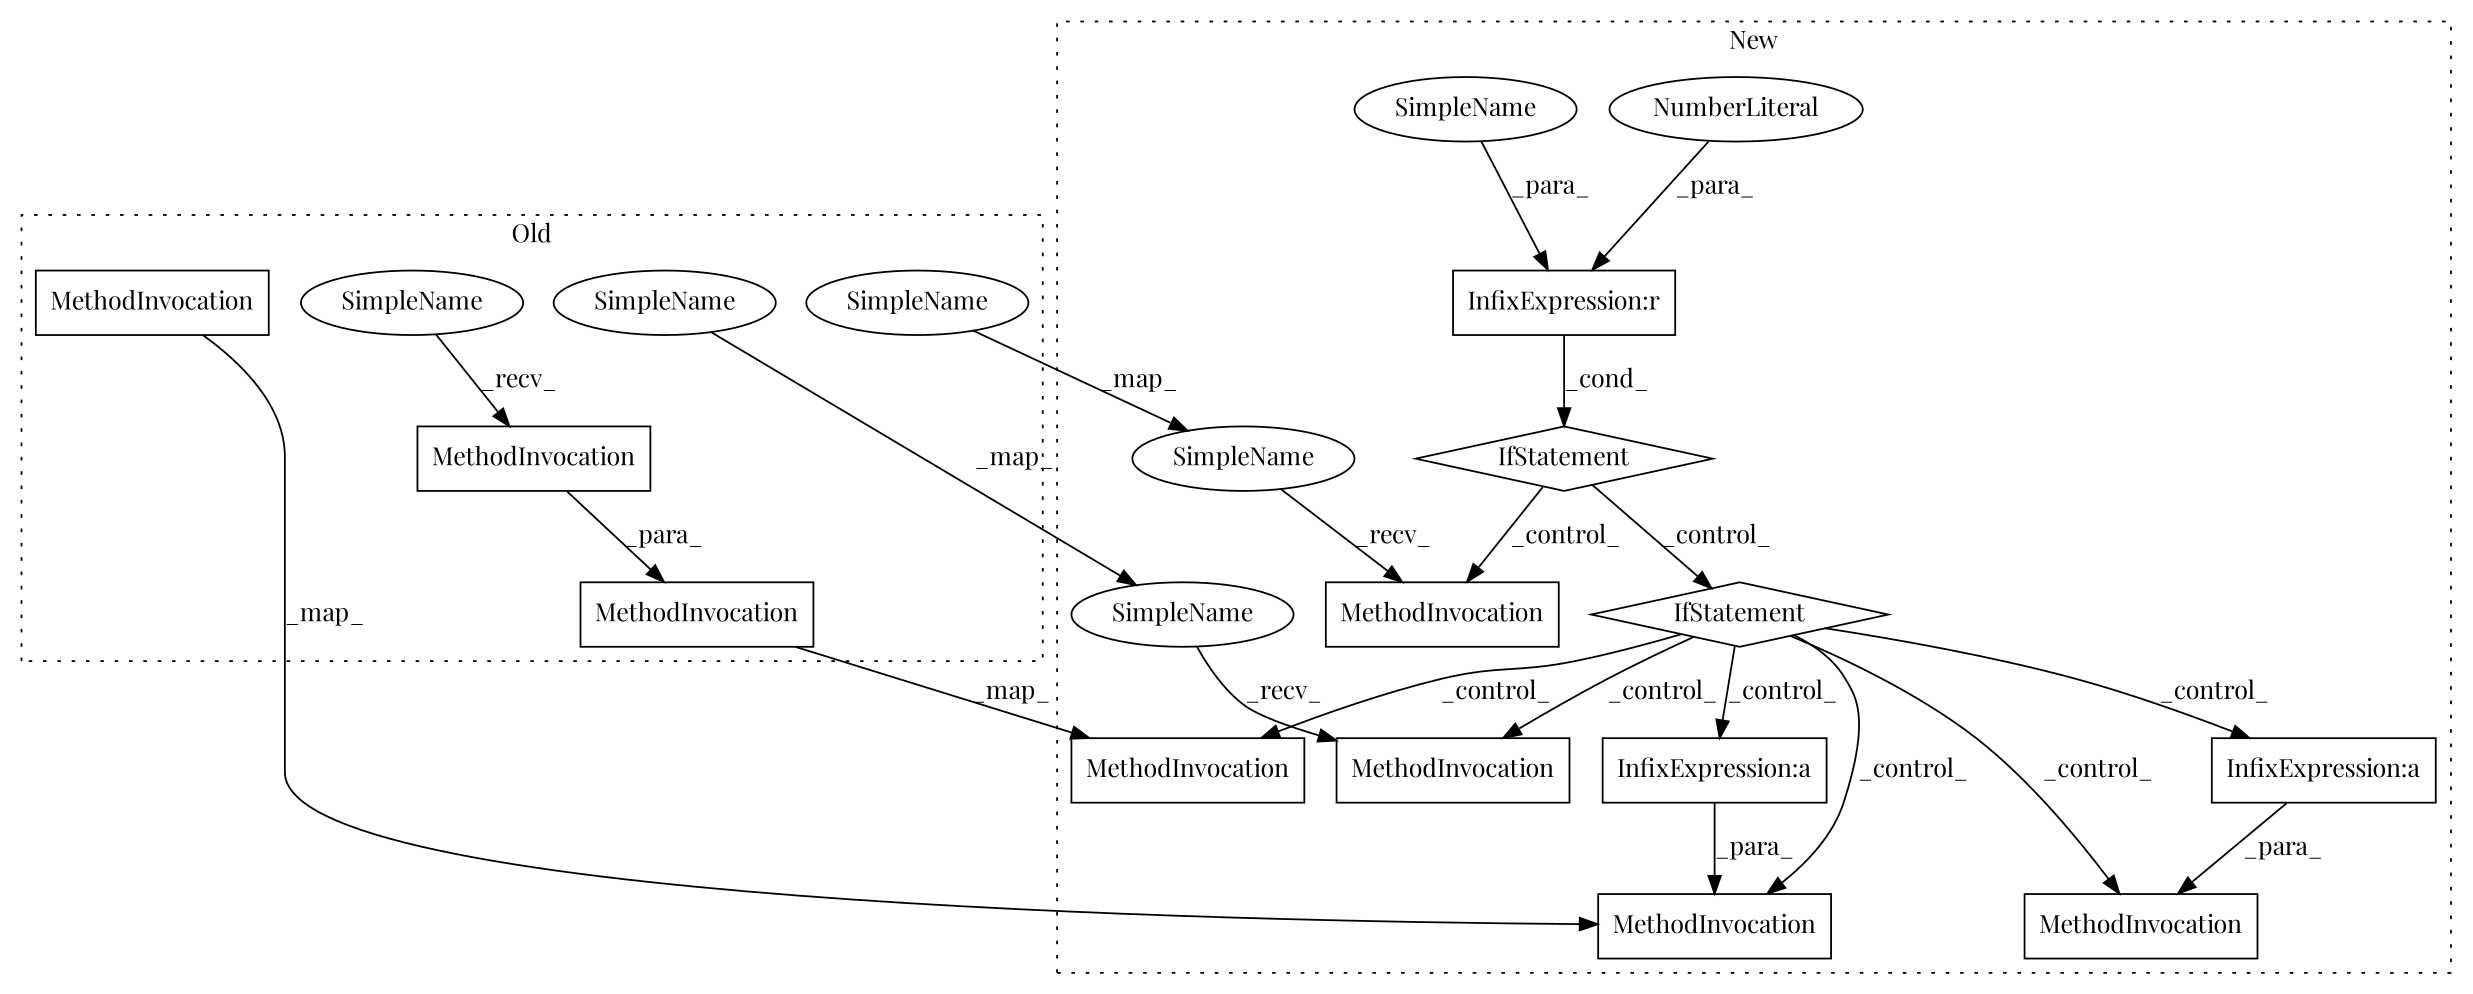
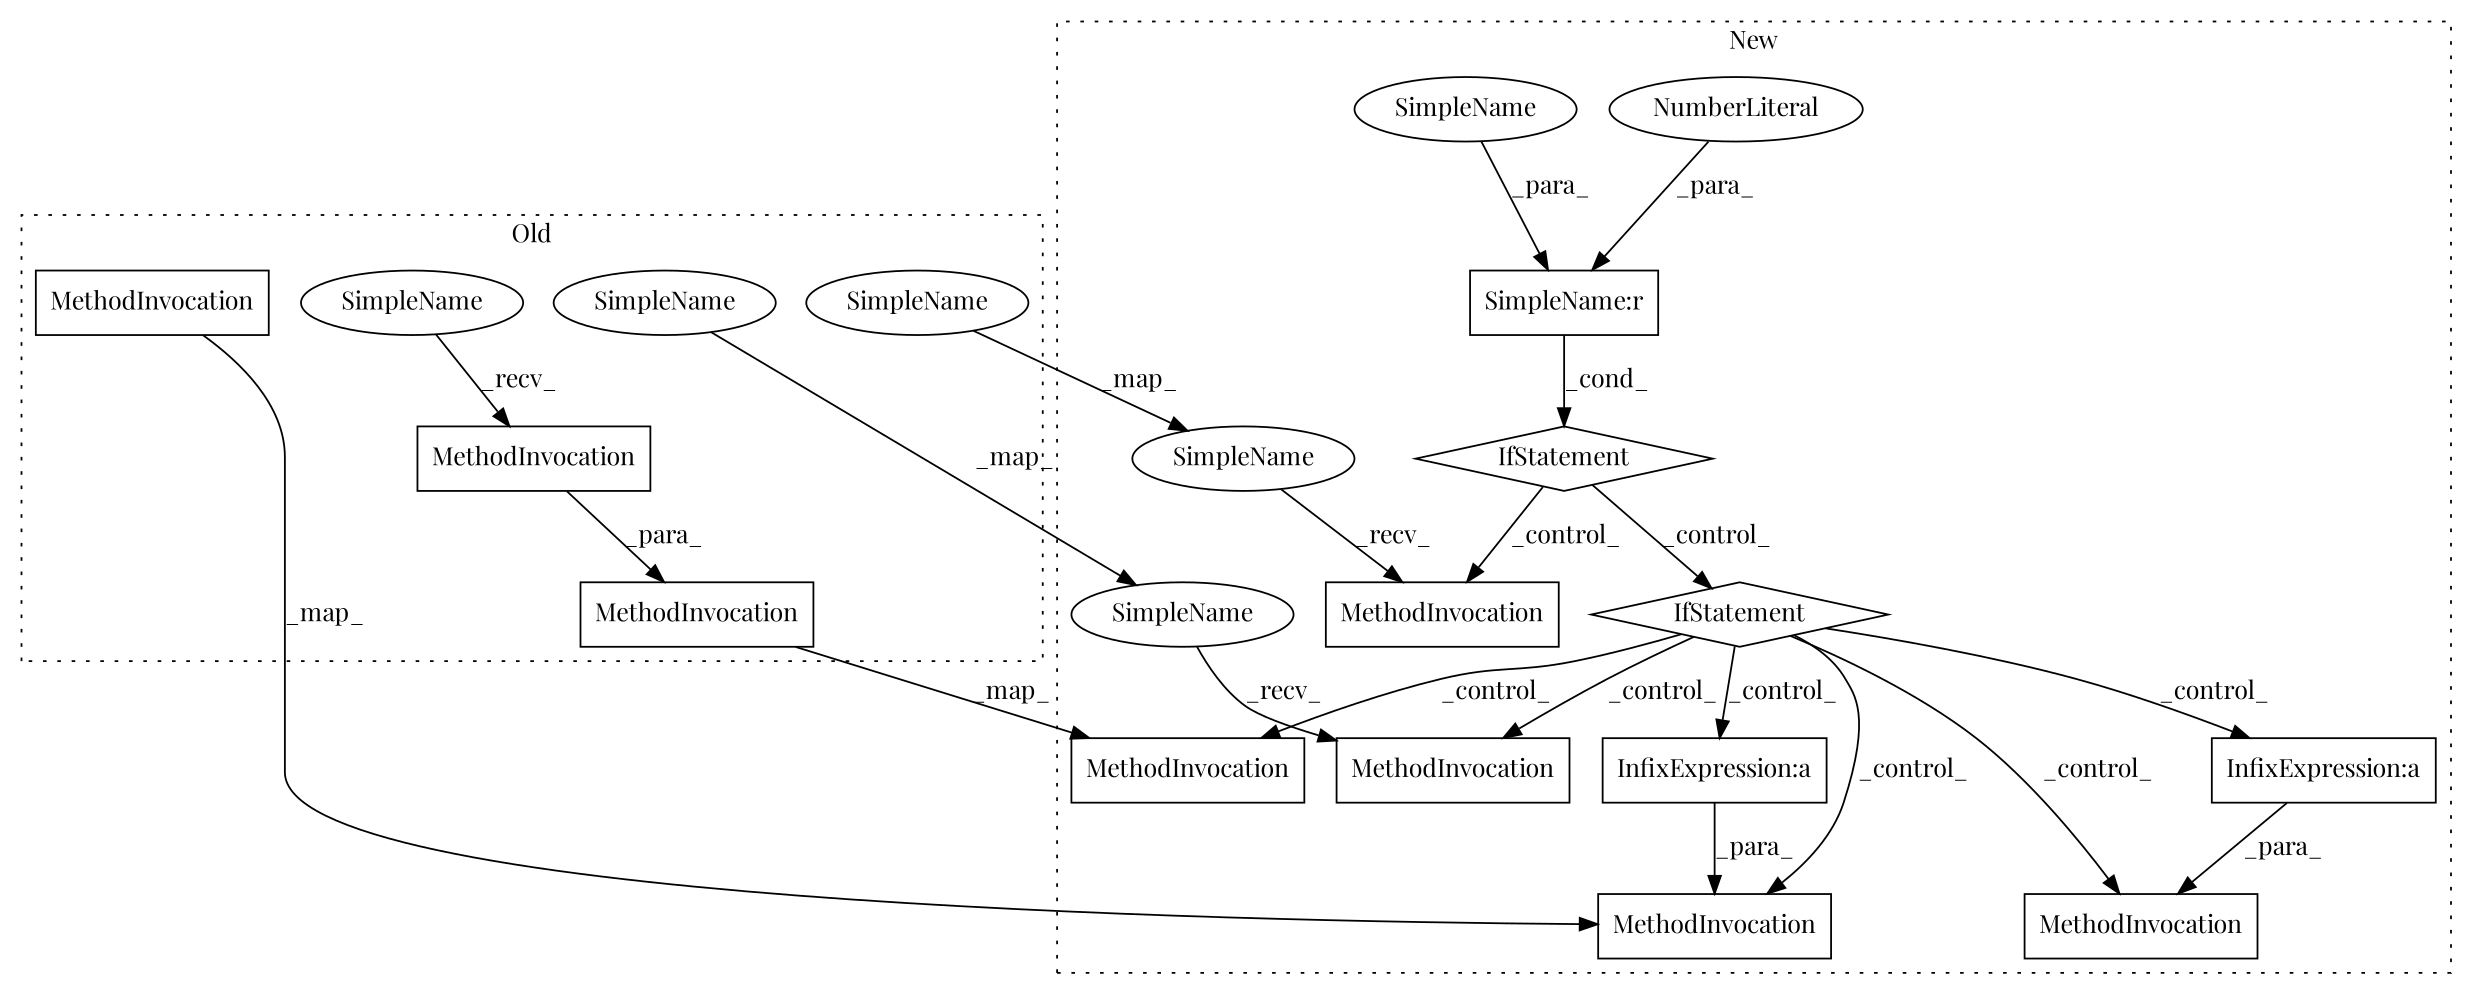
node "InfixExpression:r": label "InfixExpression:r" -> "SimpleName:r"
